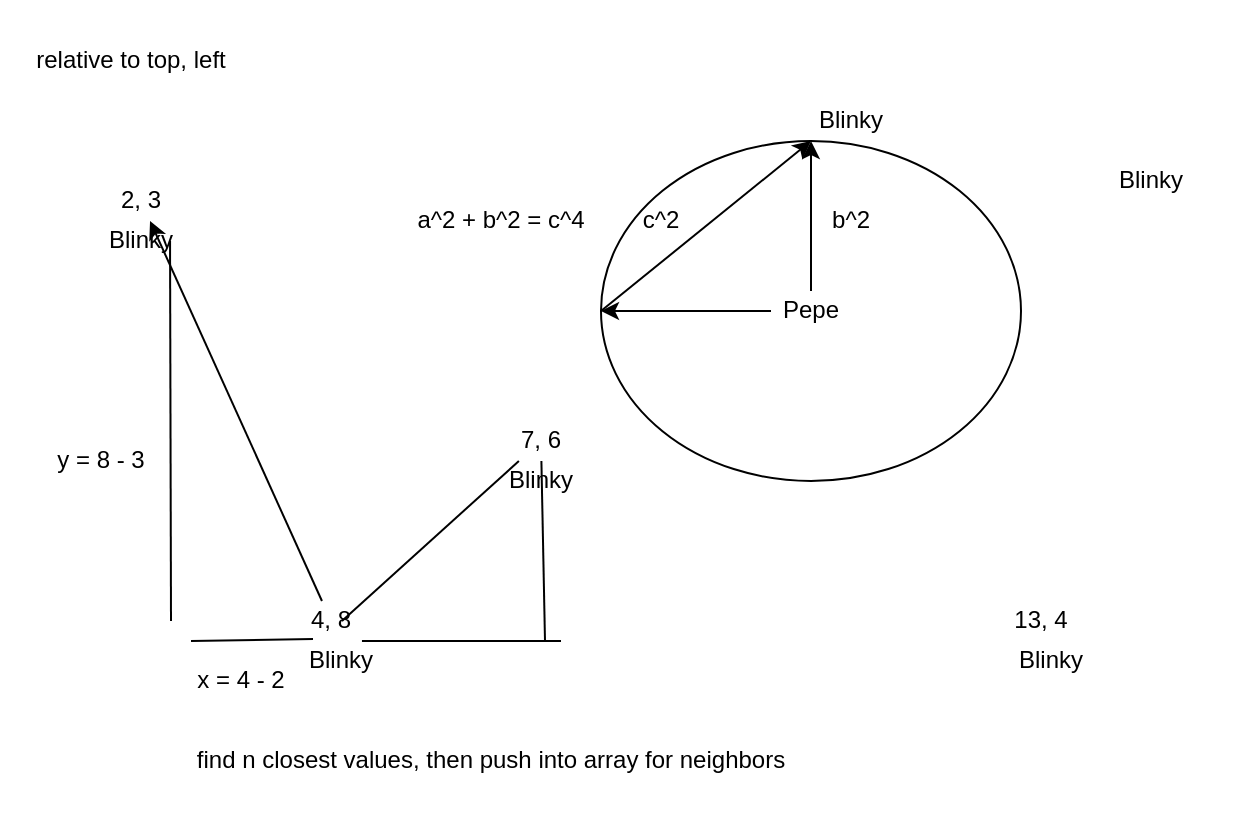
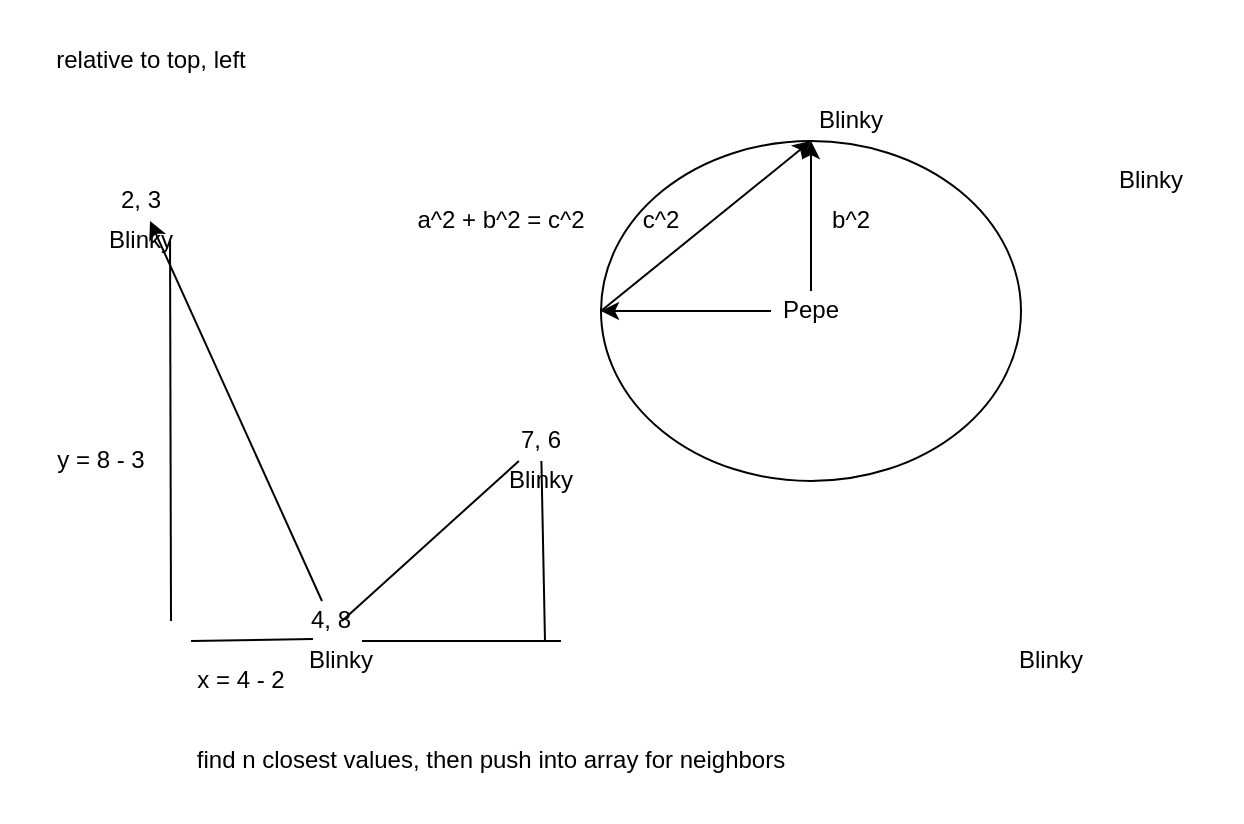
node "relative to top, left": moved (131, 61) -> (151, 61)
node "a^2 + b^2 = c^4": label "a^2 + b^2 = c^4" -> "a^2 + b^2 = c^2"
node "13, 4": removed
